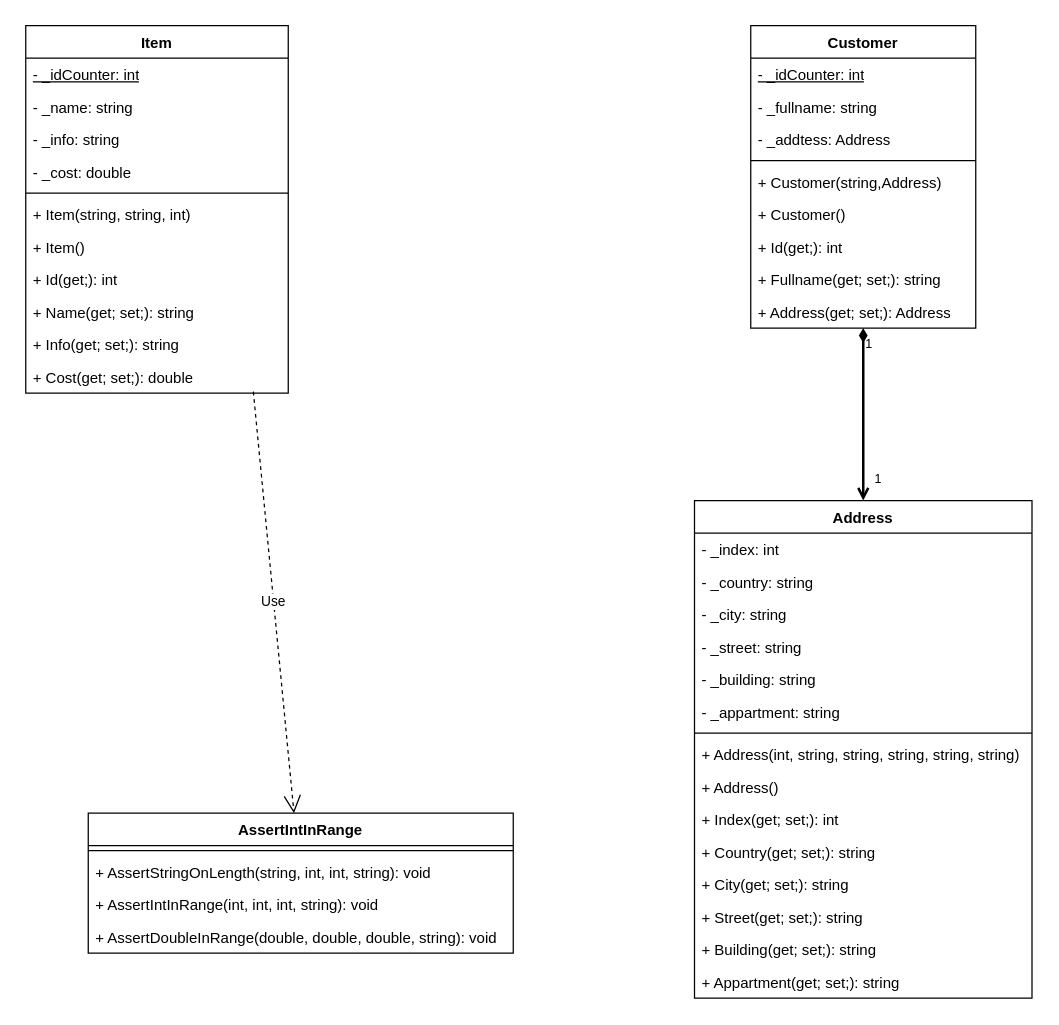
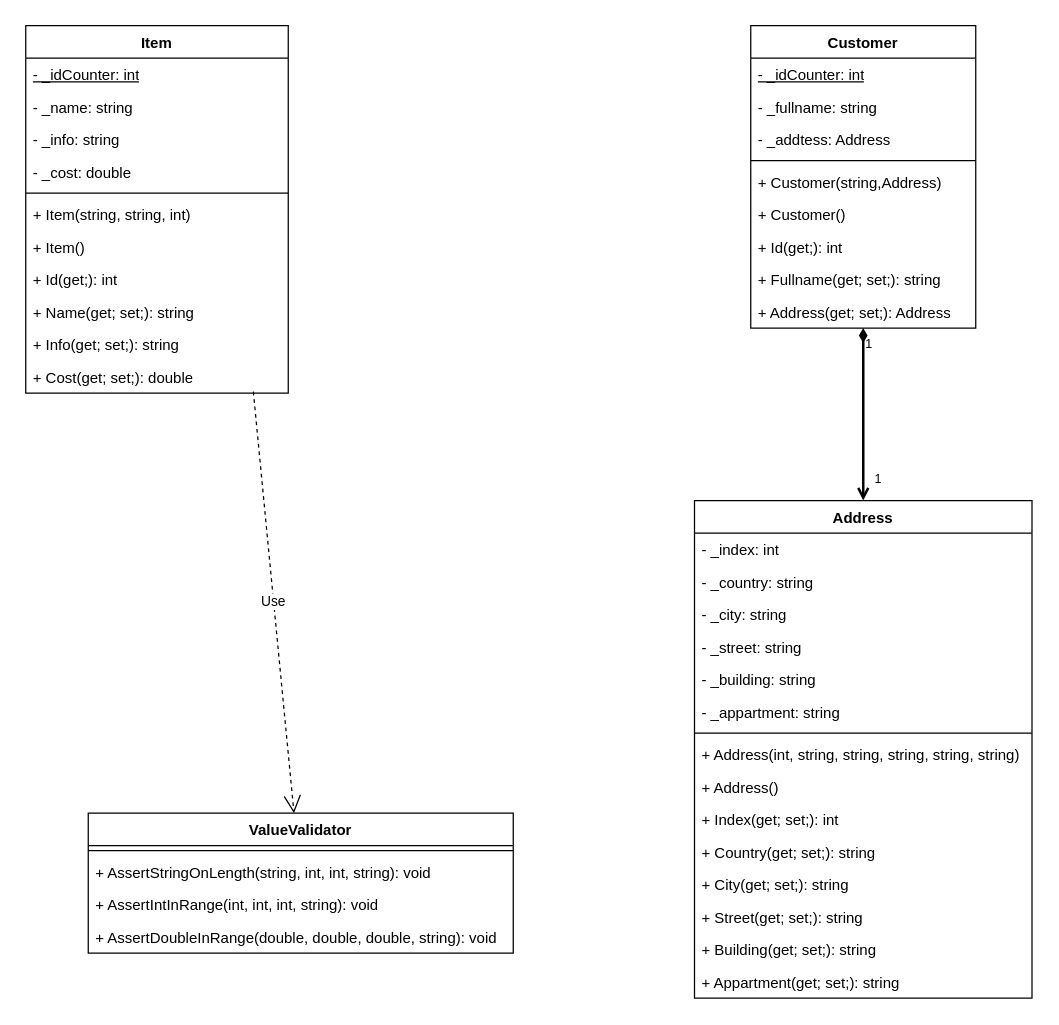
node "AssertIntInRange": label "AssertIntInRange" -> "ValueValidator"
